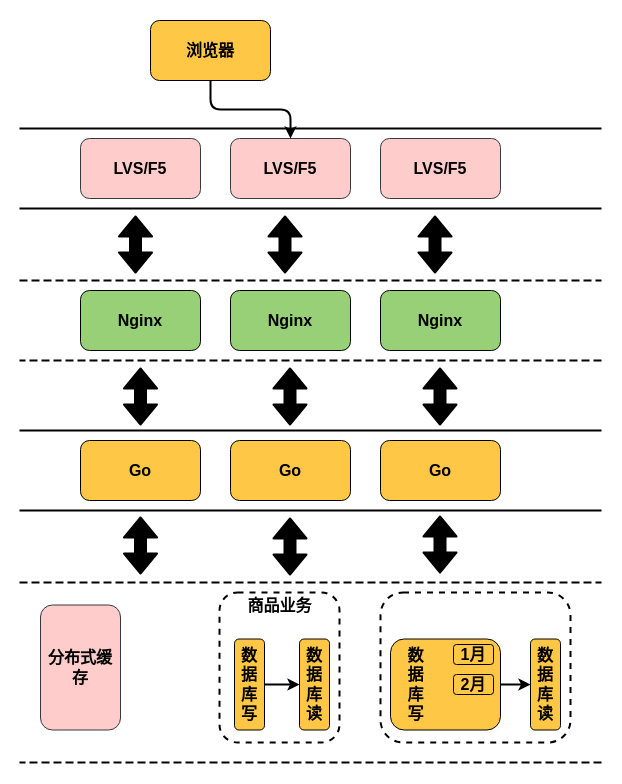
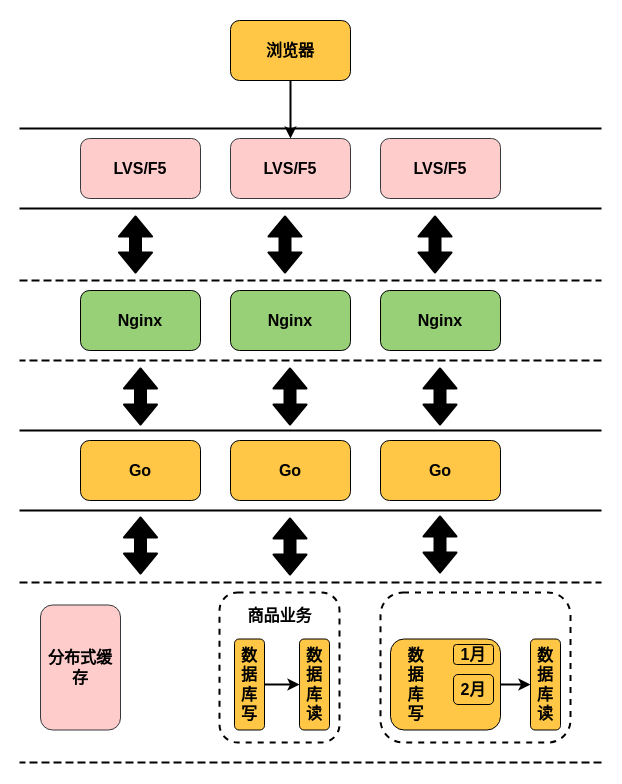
node "浏览器": moved (211, 51) -> (291, 51)
node "商品业务": moved (280, 605) -> (280, 615)
node "2月": size 40x20 -> 40x30
